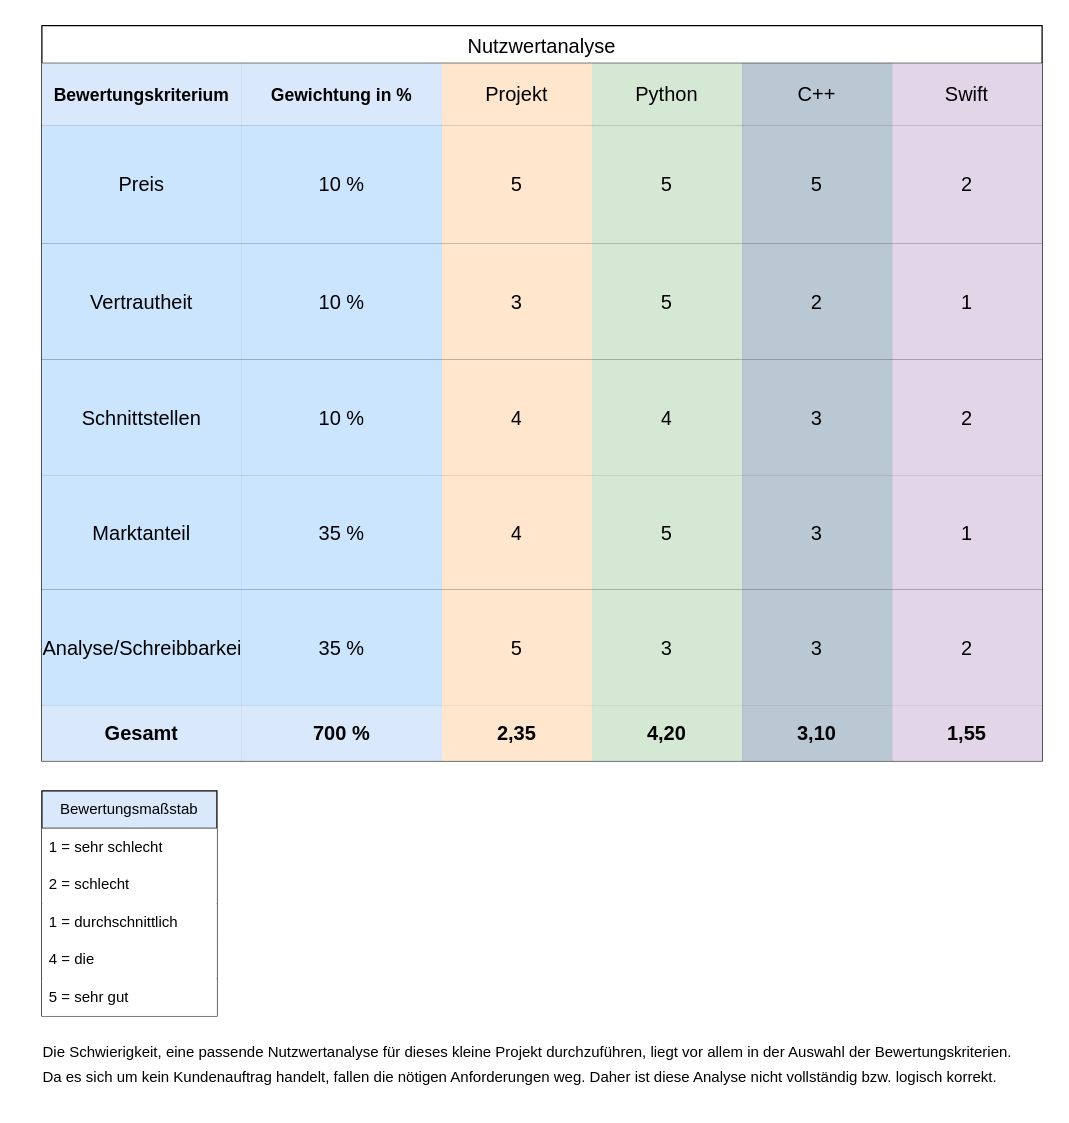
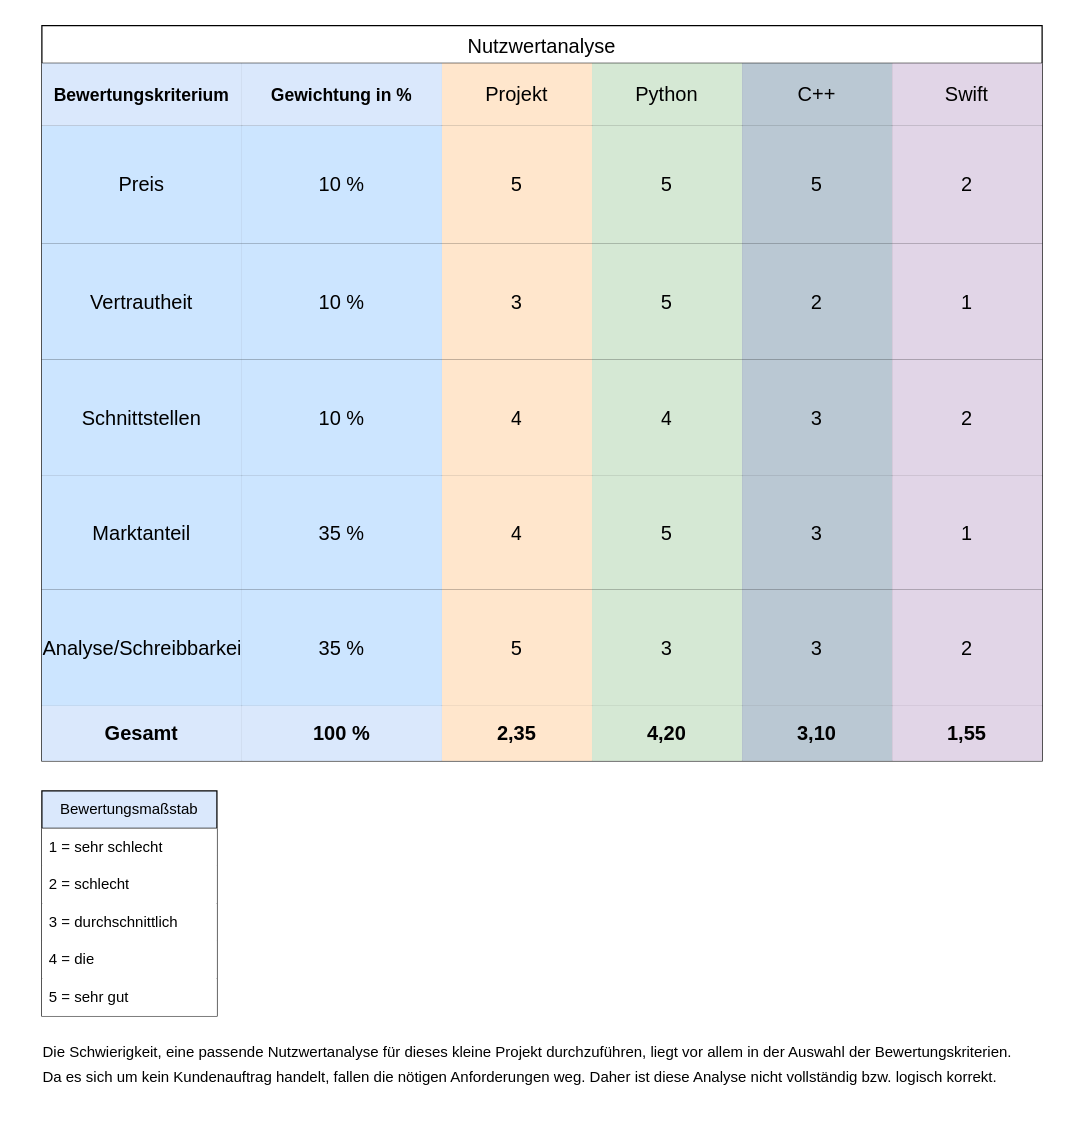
node "700 %": label "700 %" -> "100 %"
node "1 = durchschnittlich": label "1 = durchschnittlich" -> "3 = durchschnittlich"
